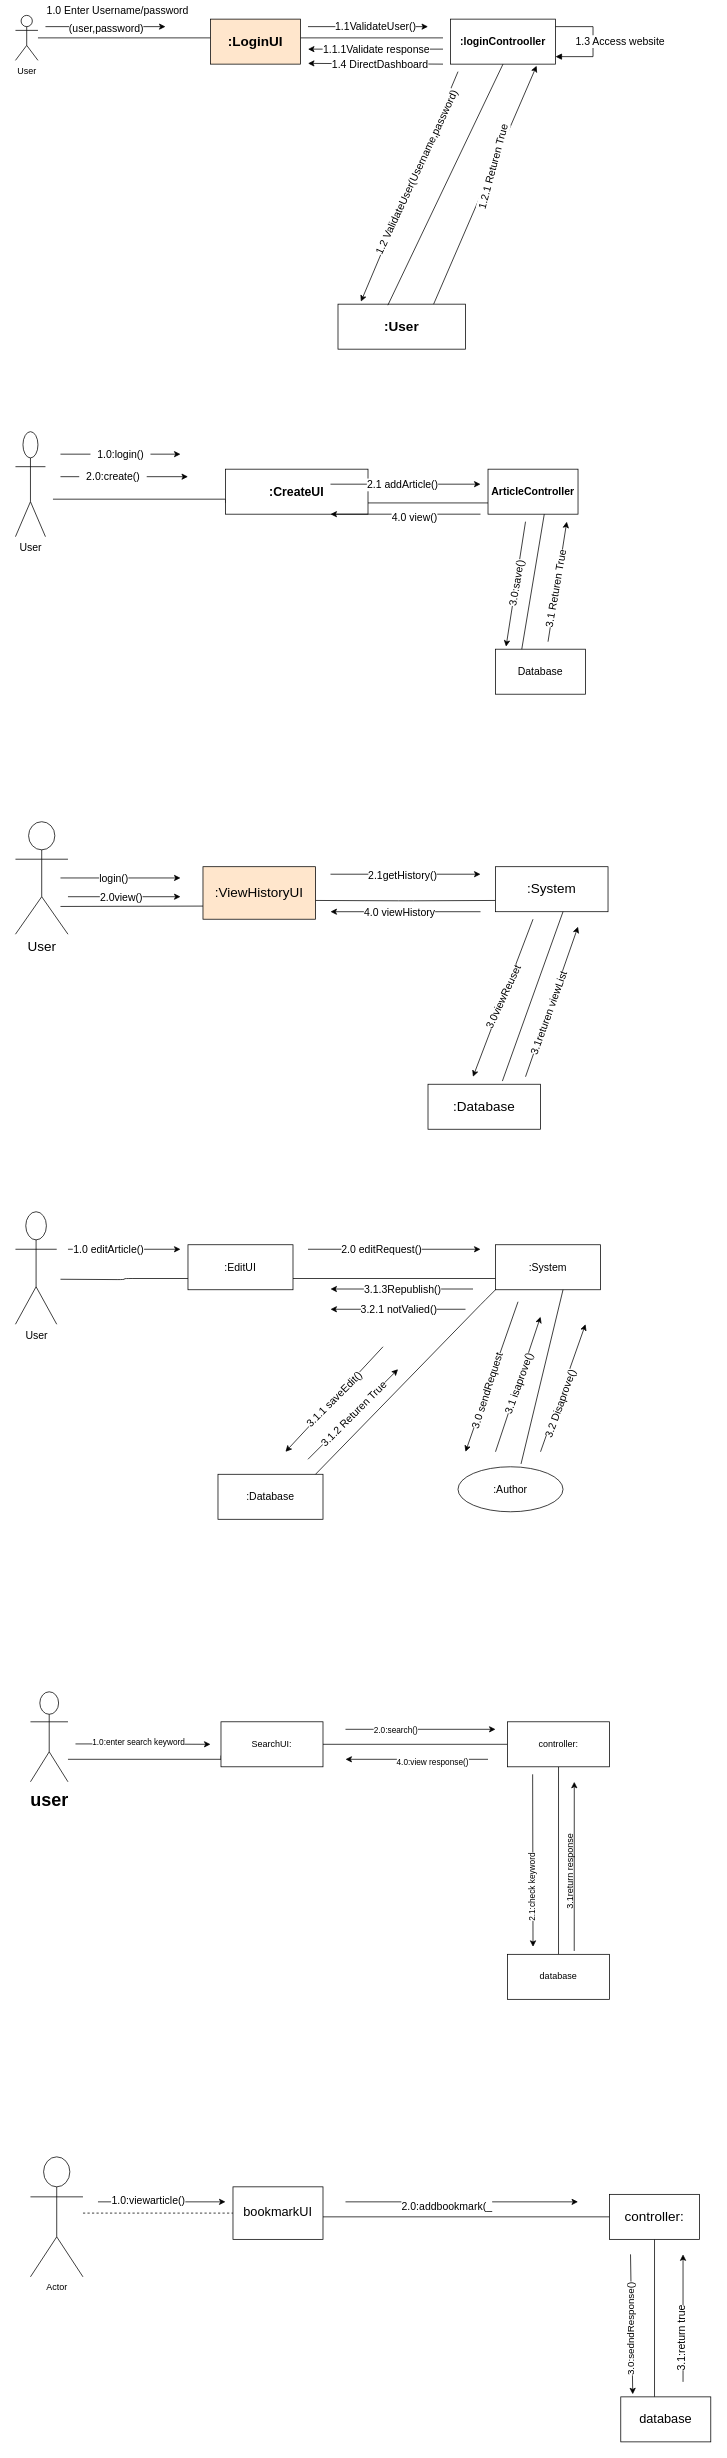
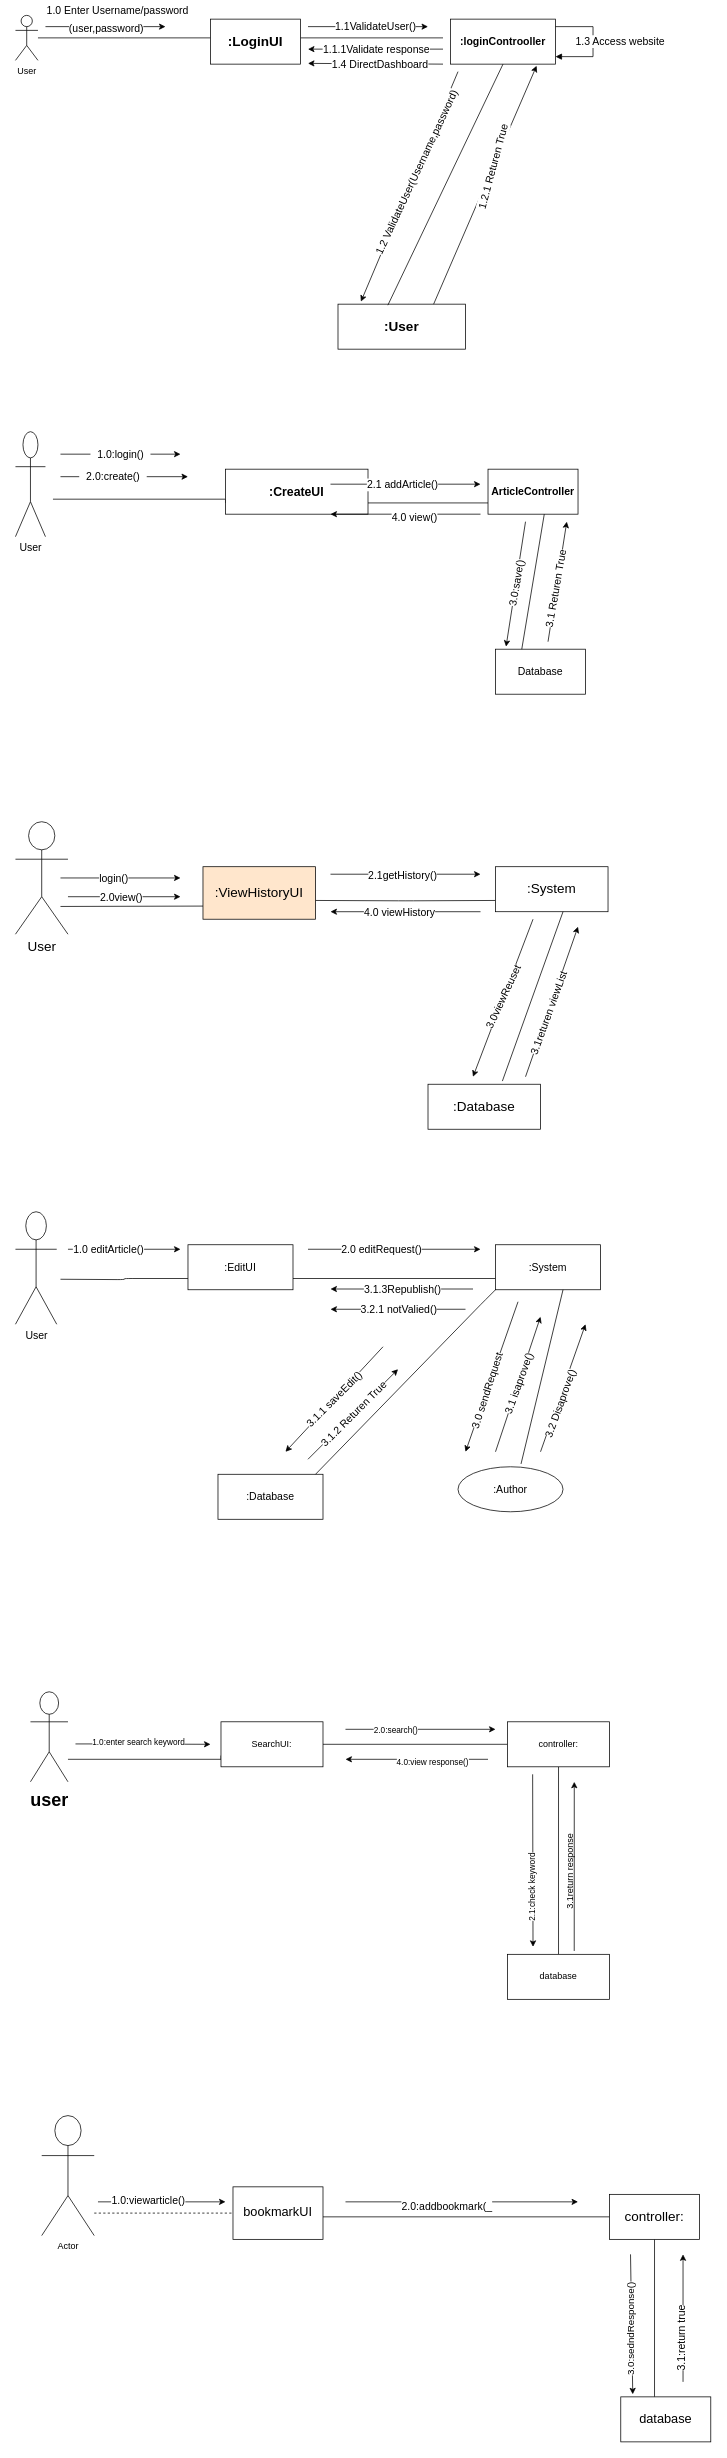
node ":LoginUI": fillcolor #ffe6cc -> #ffffff
node "Actor": moved (57, 2217) -> (68, 2175)
